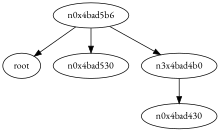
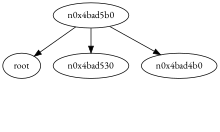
node "n0x4bad5b6": label "n0x4bad5b6" -> "n0x4bad5b0"
node "n3x4bad4b0": label "n3x4bad4b0" -> "n0x4bad4b0"
node "n0x4bad430": removed
